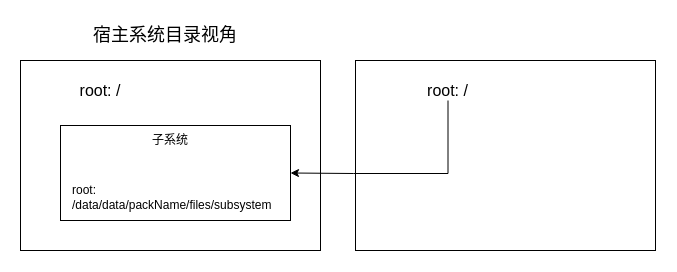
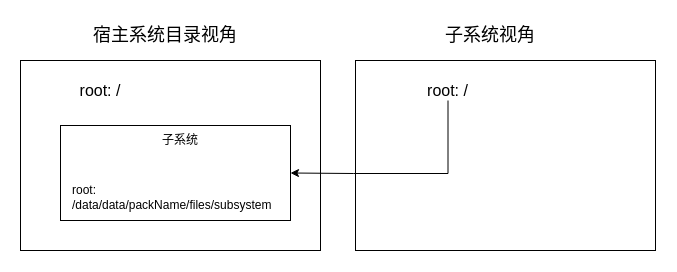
node "子系统视角": added
node "子系统": moved (171, 141) -> (181, 141)
